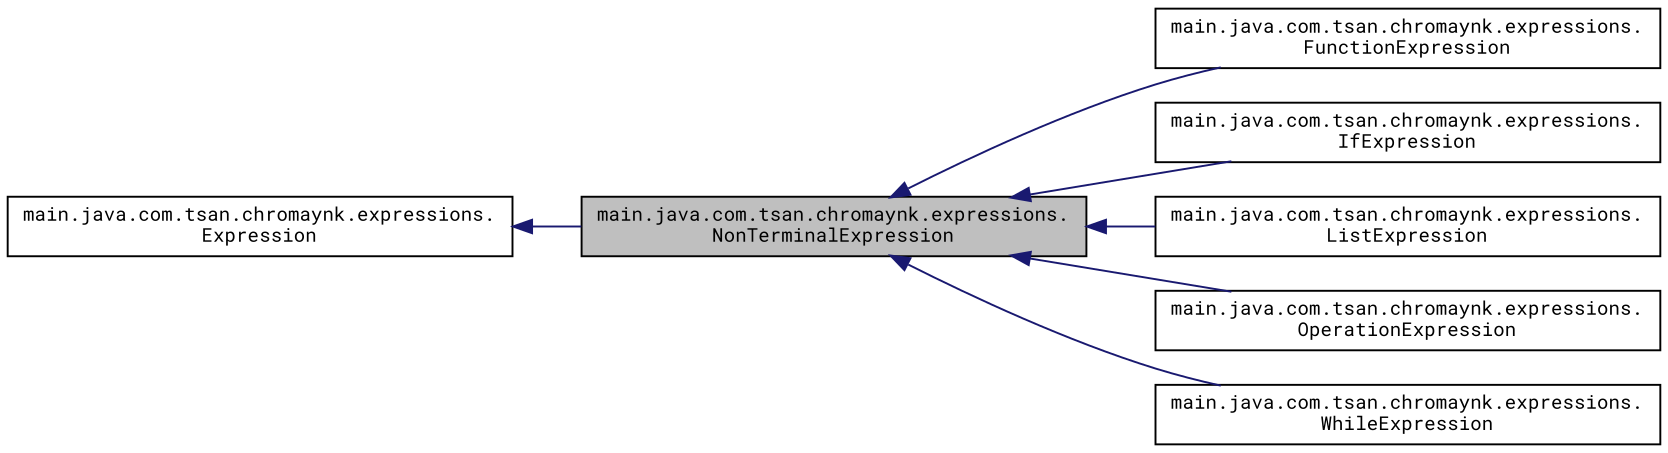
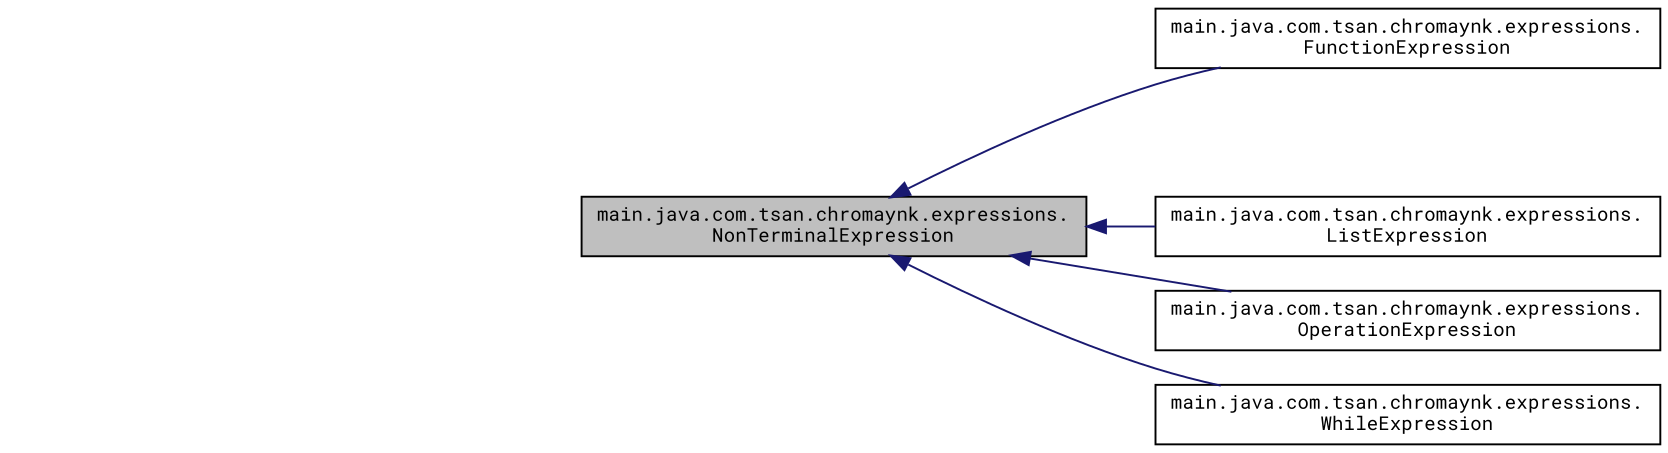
node "main.java.com.tsan.chromaynk.expressions. IfExpression": removed
node "main.java.com.tsan.chromaynk.expressions. Expression": removed
